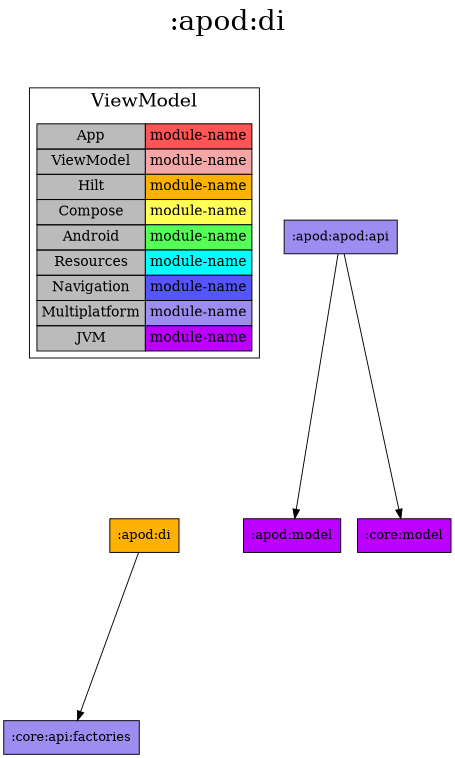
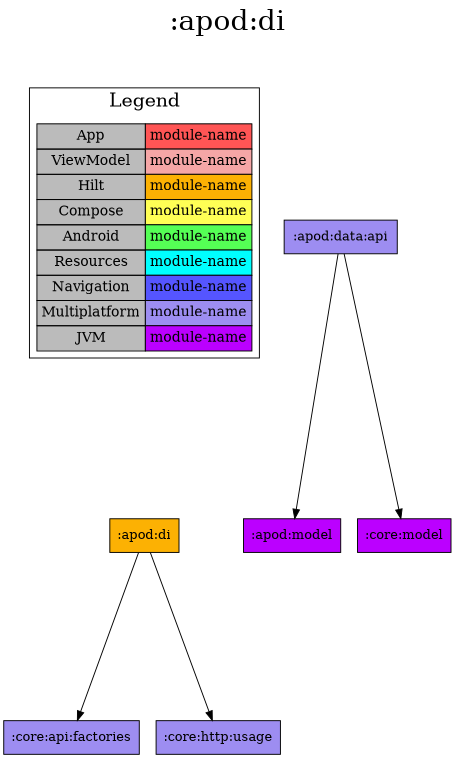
cluster "ViewModel": label "ViewModel" -> "Legend"
node ":apod:apod:api": label ":apod:apod:api" -> ":apod:data:api"
node ":core:http:usage": added
